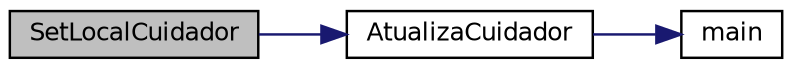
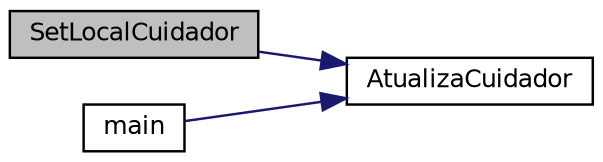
edge "AtualizaCuidador" -> "main": reversed
